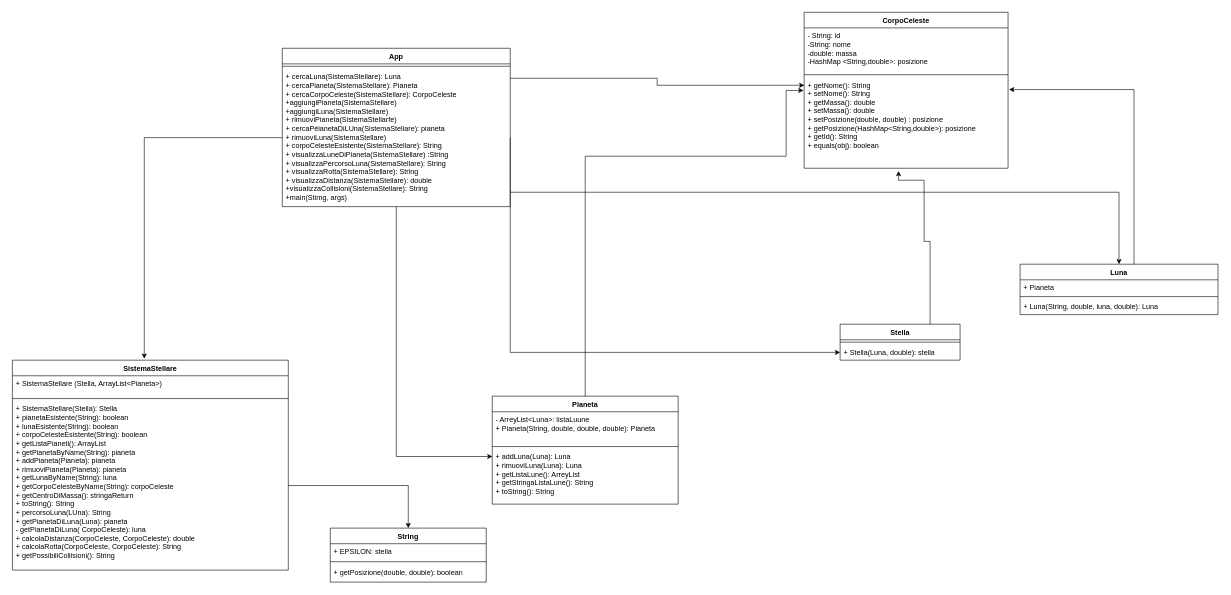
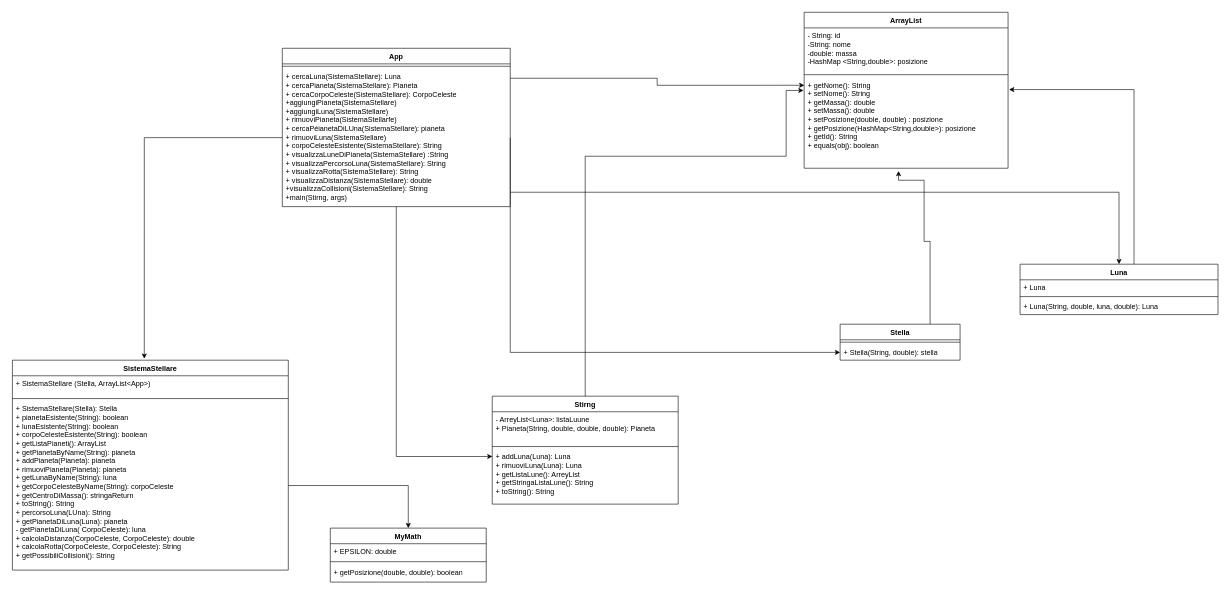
node "CorpoCeleste": label "CorpoCeleste" -> "ArrayList"
node "+ Pianeta": label "+ Pianeta" -> "+ Luna"
node "+ Stella(Luna, double): stella": label "+ Stella(Luna, double): stella" -> "+ Stella(String, double): stella"
node "+ SistemaStellare (Stella, ArrayList<Pianeta>)": label "+ SistemaStellare (Stella, ArrayList<Pianeta>)" -> "+ SistemaStellare (Stella, ArrayList<App>)"
node "Pianeta": label "Pianeta" -> "Stirng"
node "String": label "String" -> "MyMath"
node "+ EPSILON: stella": label "+ EPSILON: stella" -> "+ EPSILON: double"
